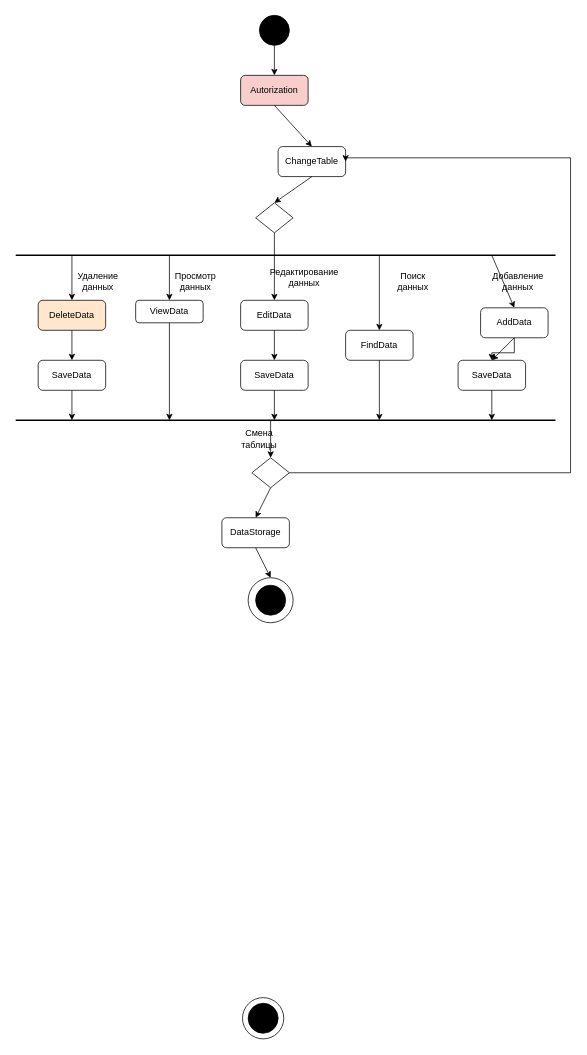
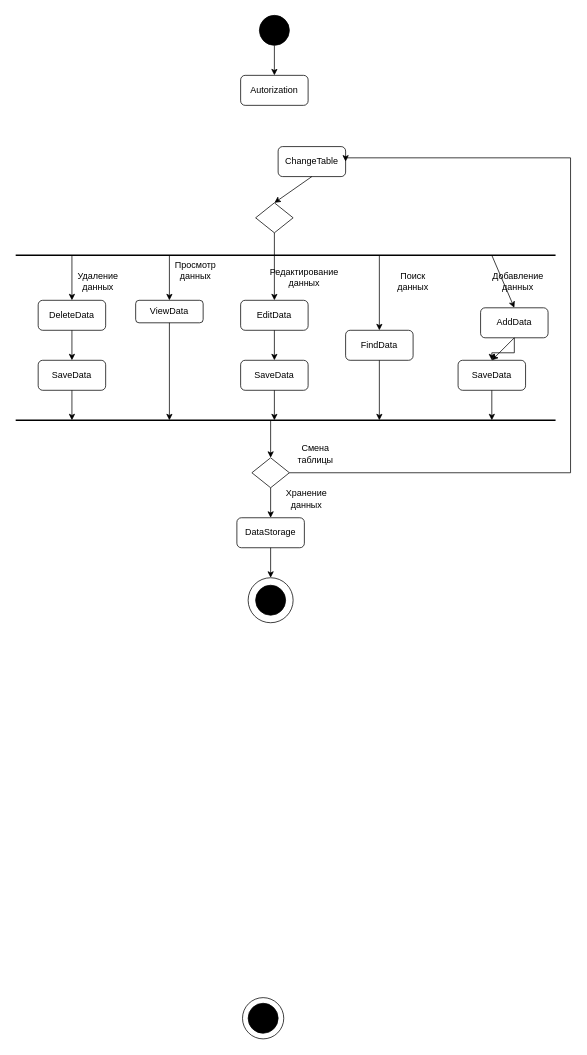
node "Autorization": fillcolor #f8cecc -> #ffffff
edge "Autorization" -> "ChangeTable": removed
node "Просмотр данных": moved (195, 282) -> (195, 270)
node "DeleteData": fillcolor #ffe6cc -> #ffffff
node "Смена таблицы": moved (259, 439) -> (315, 454)
node "Хранение данных": added
node "DataStorage": moved (255, 533) -> (270, 533)
